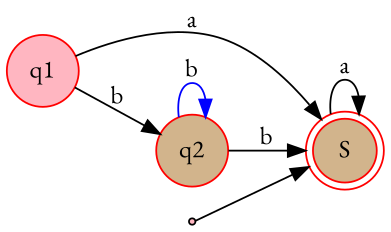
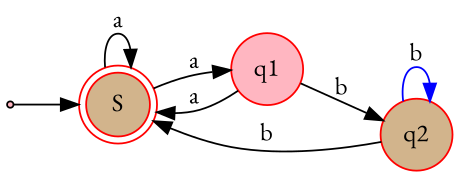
edge "S" -> "q1": added, label "a"
